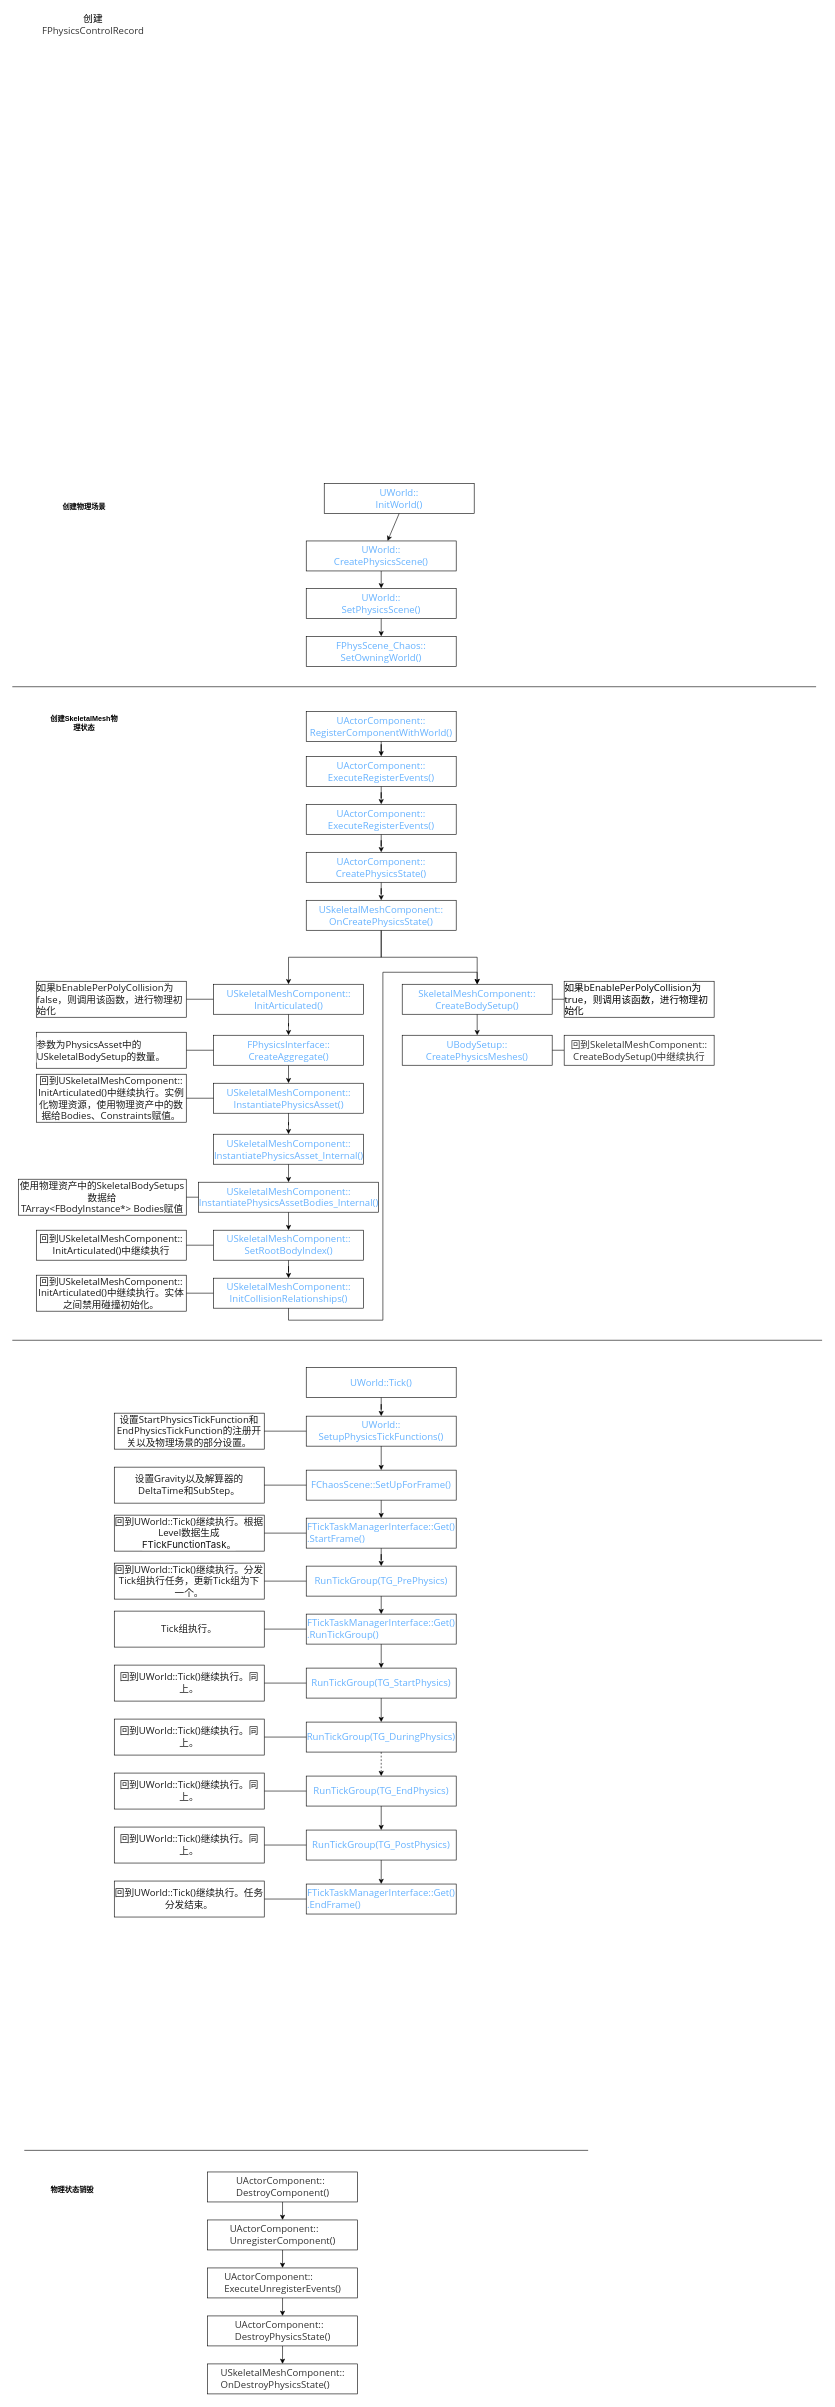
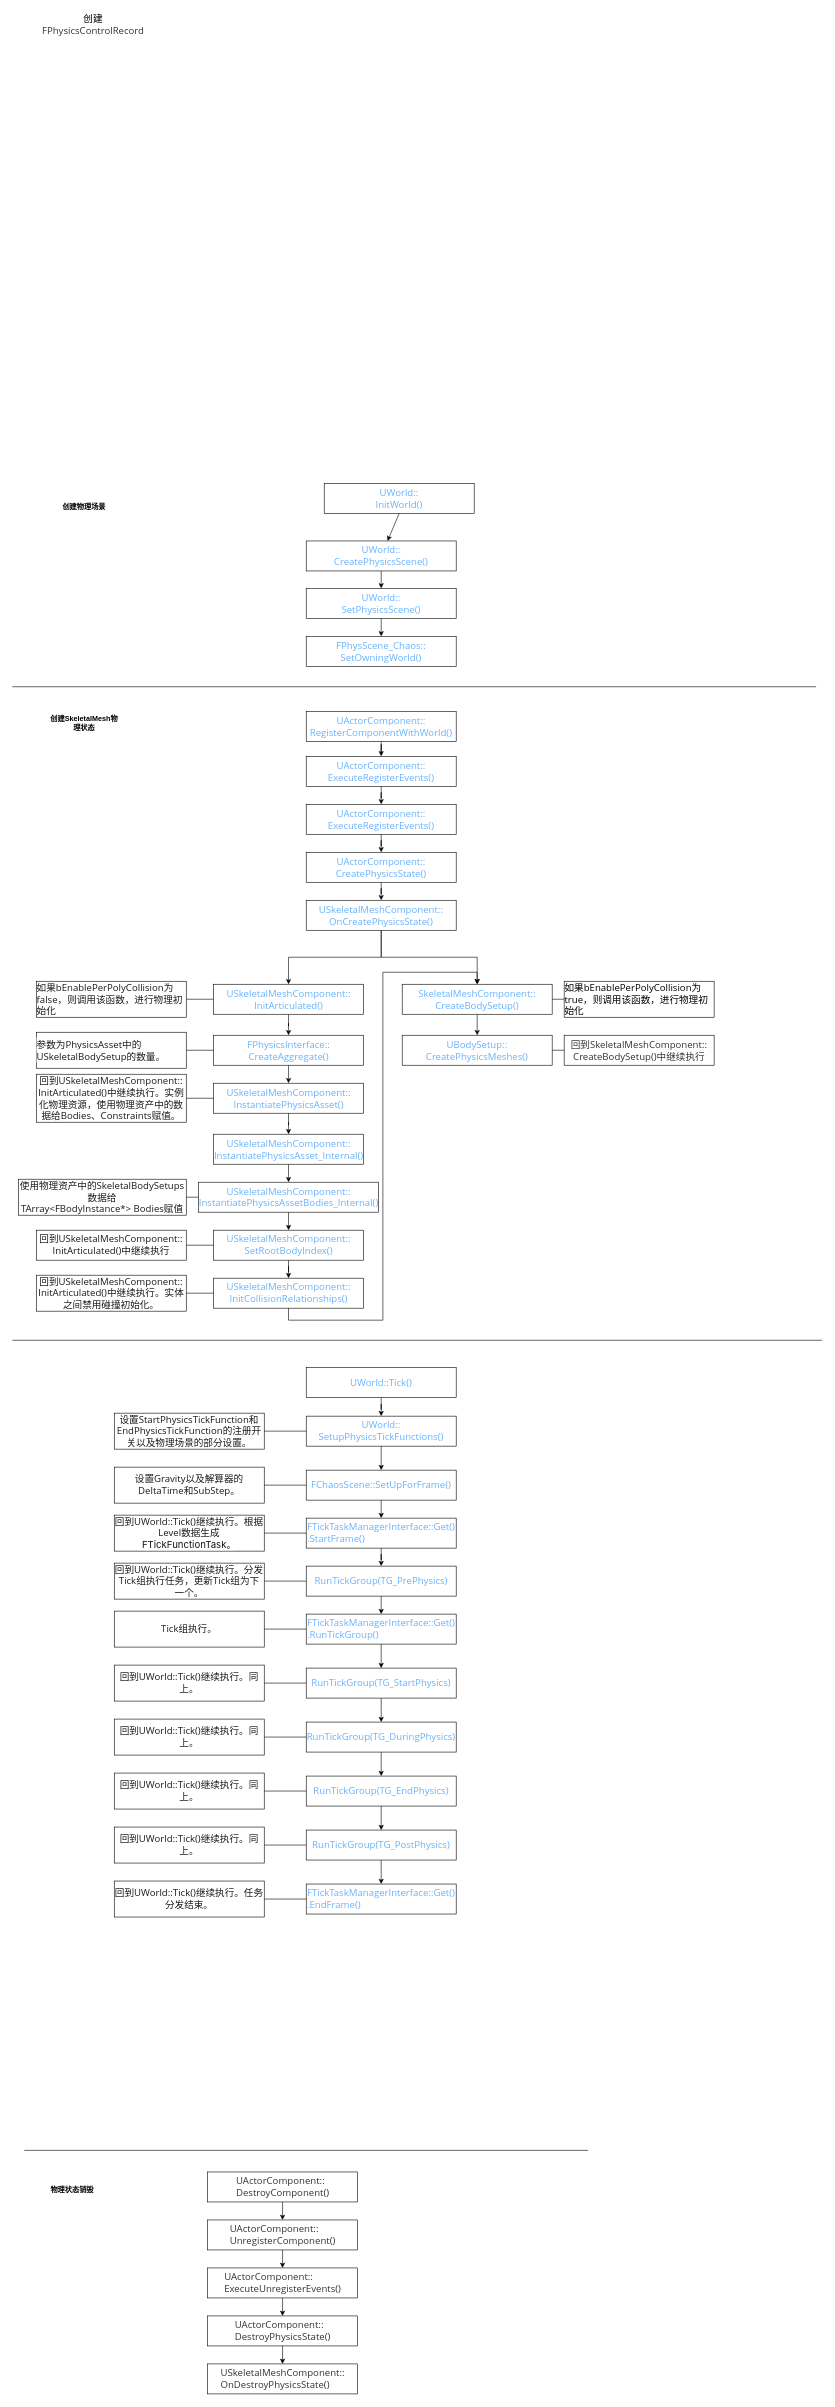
edge "RunTickGroup(TG_DuringPhysics)" -> "RunTickGroup(TG_EndPhysics)": style dashed -> solid
